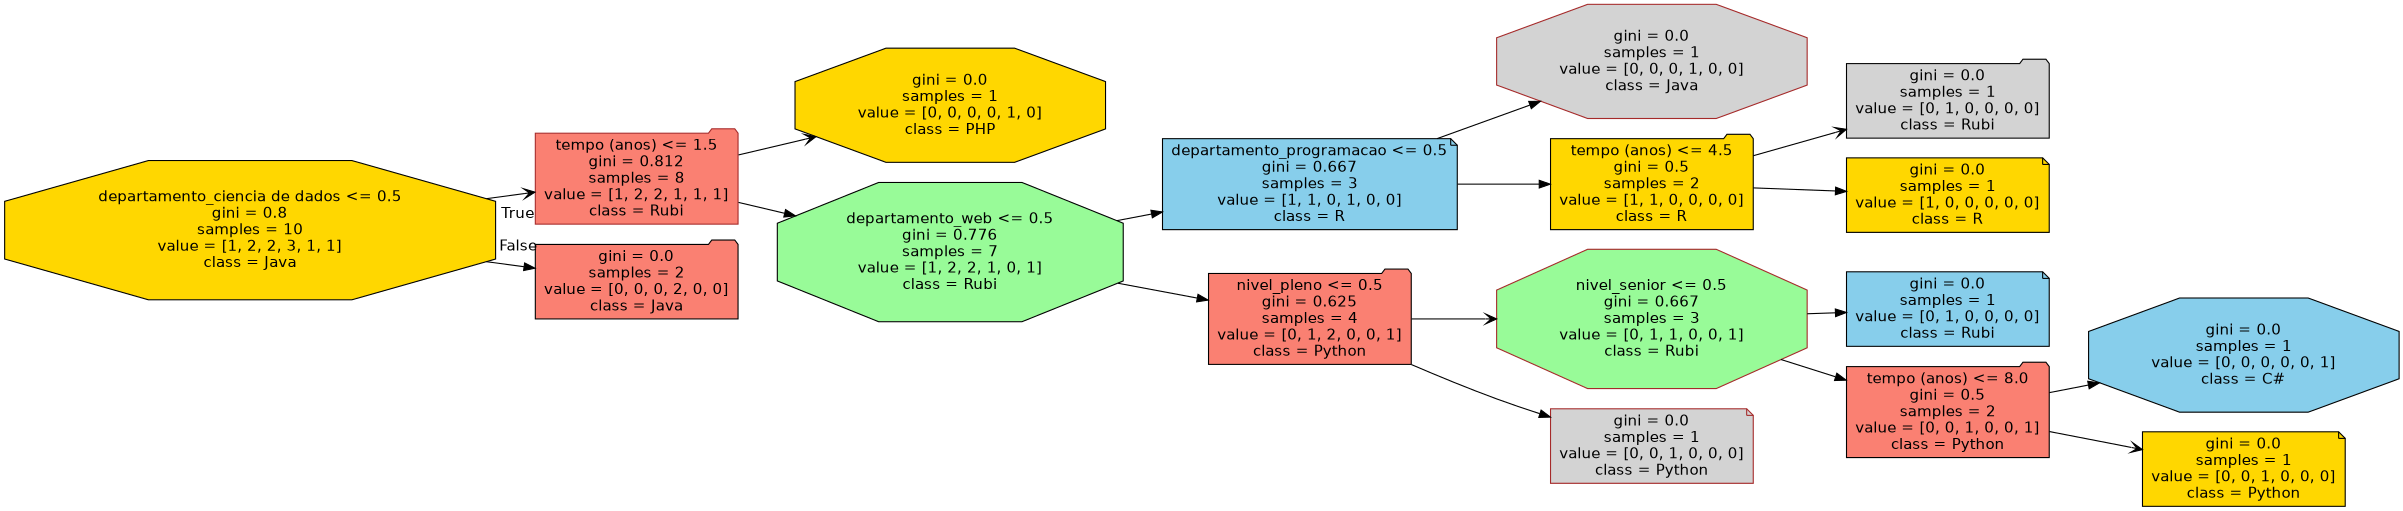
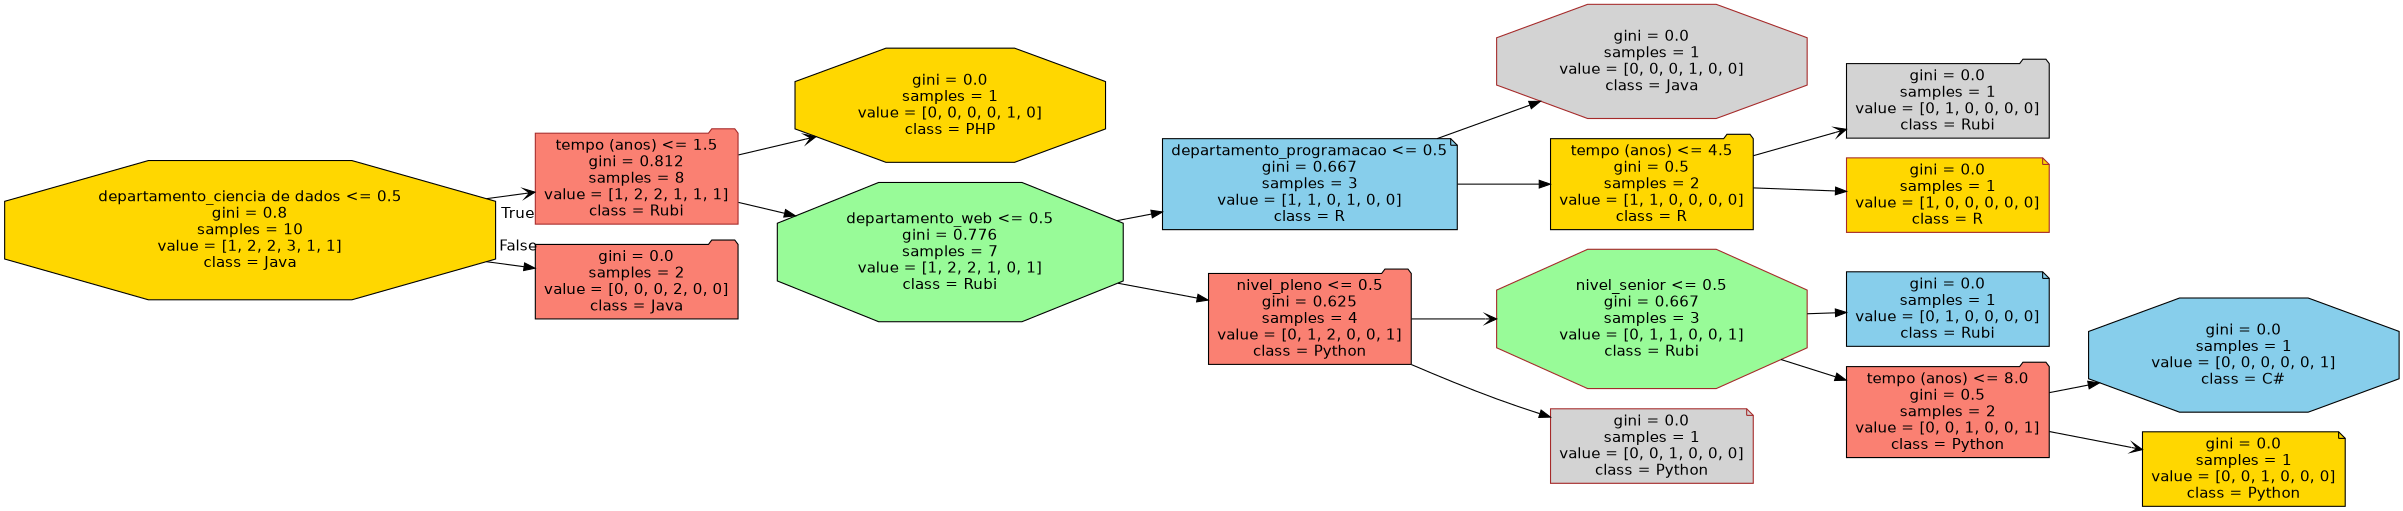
node "gini = 0.0 samples = 1 value = [1, 0, 0, 0, 0, 0] class = R": color black -> brown
